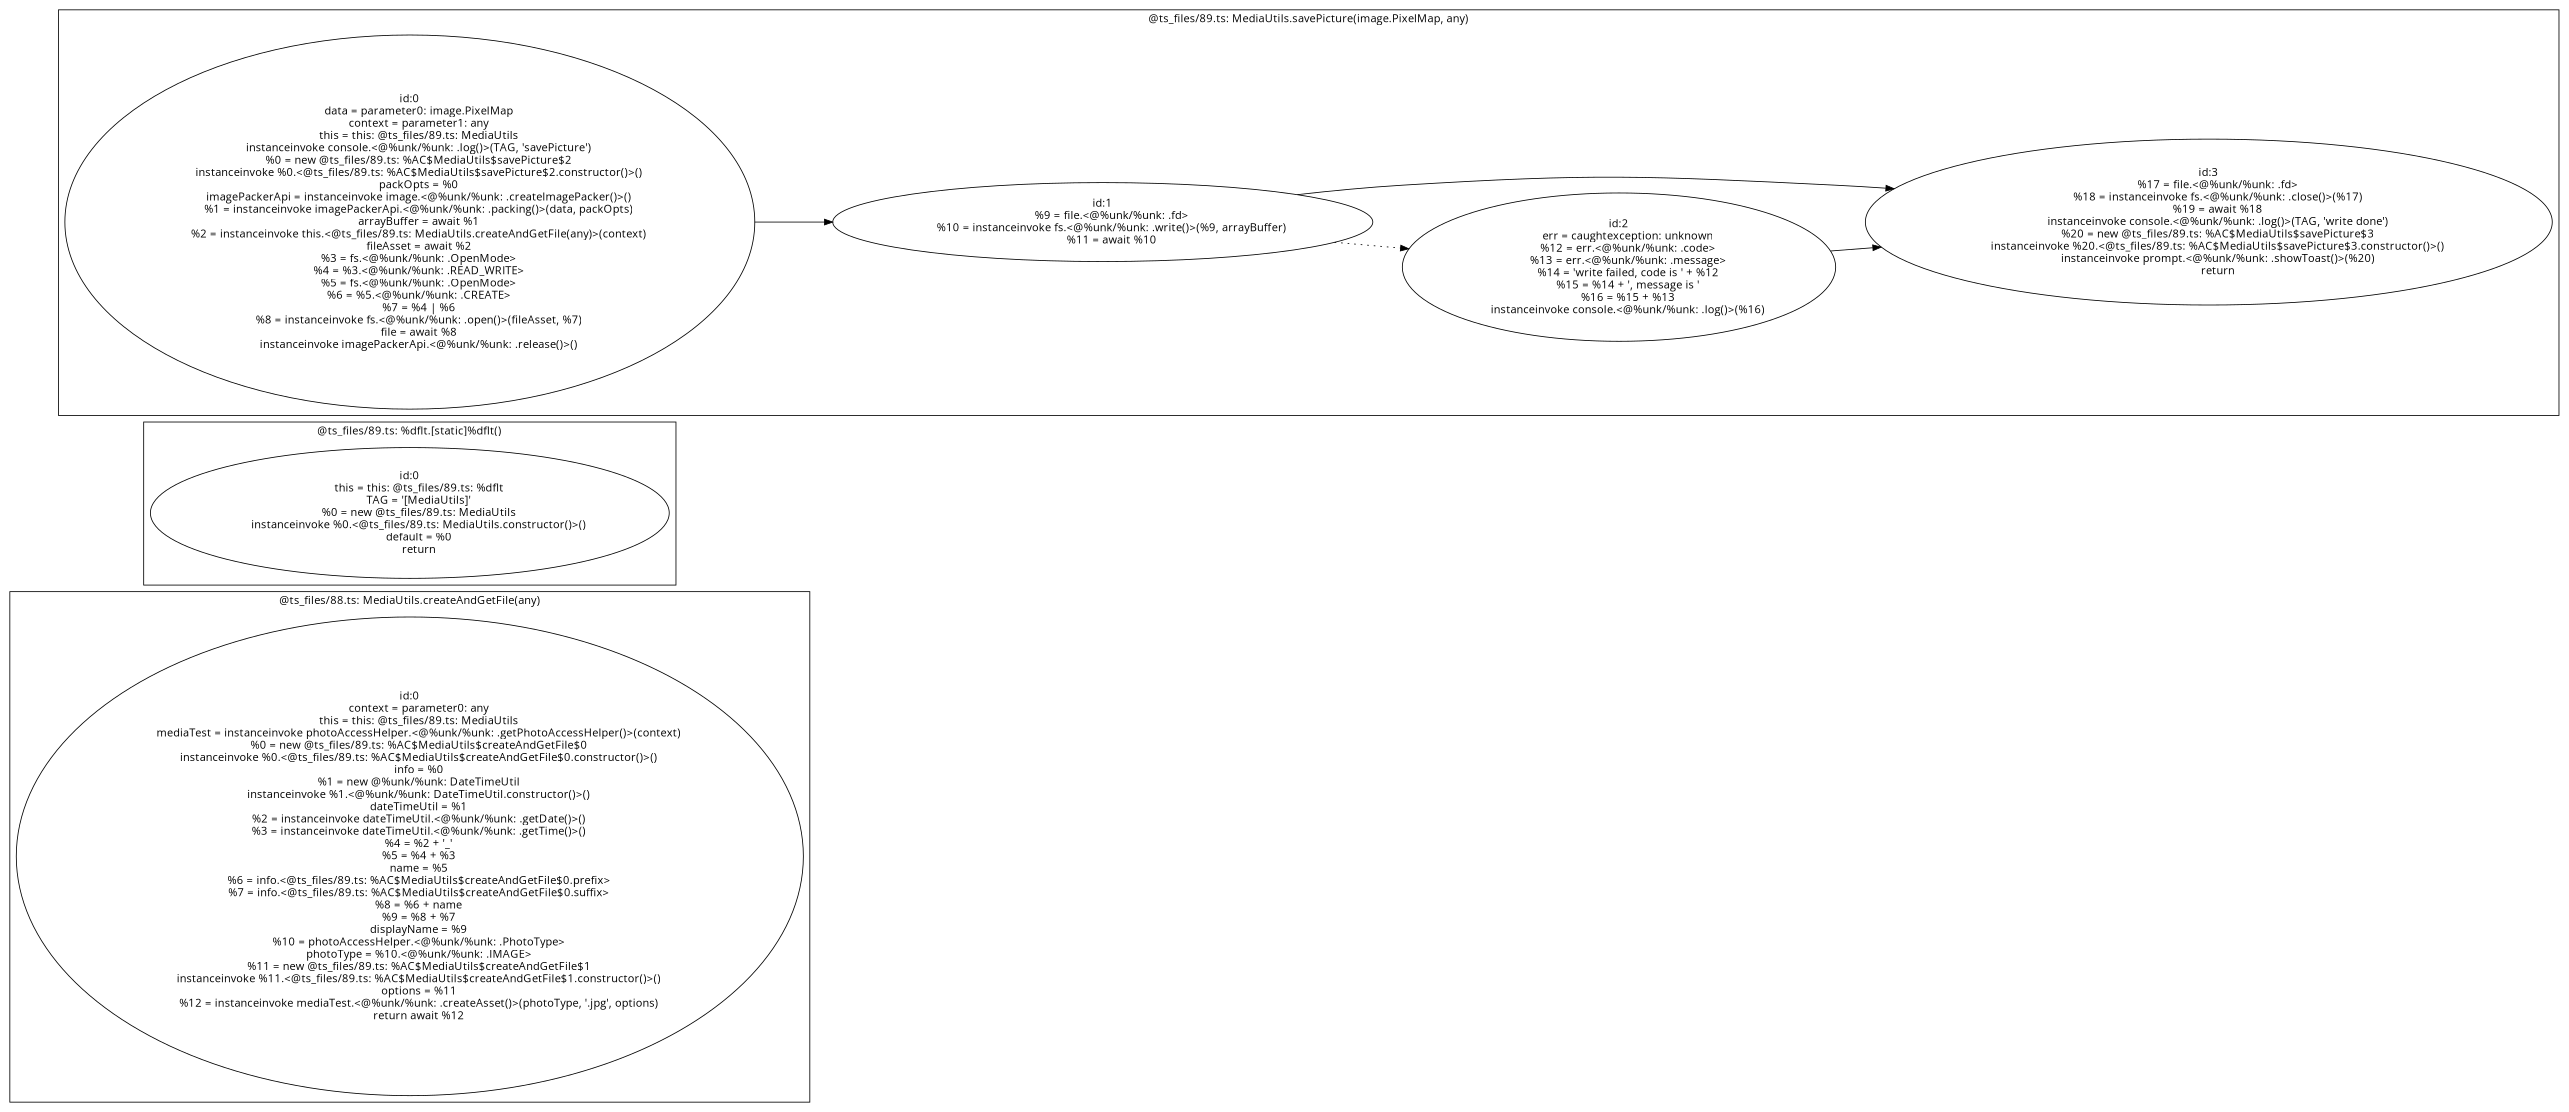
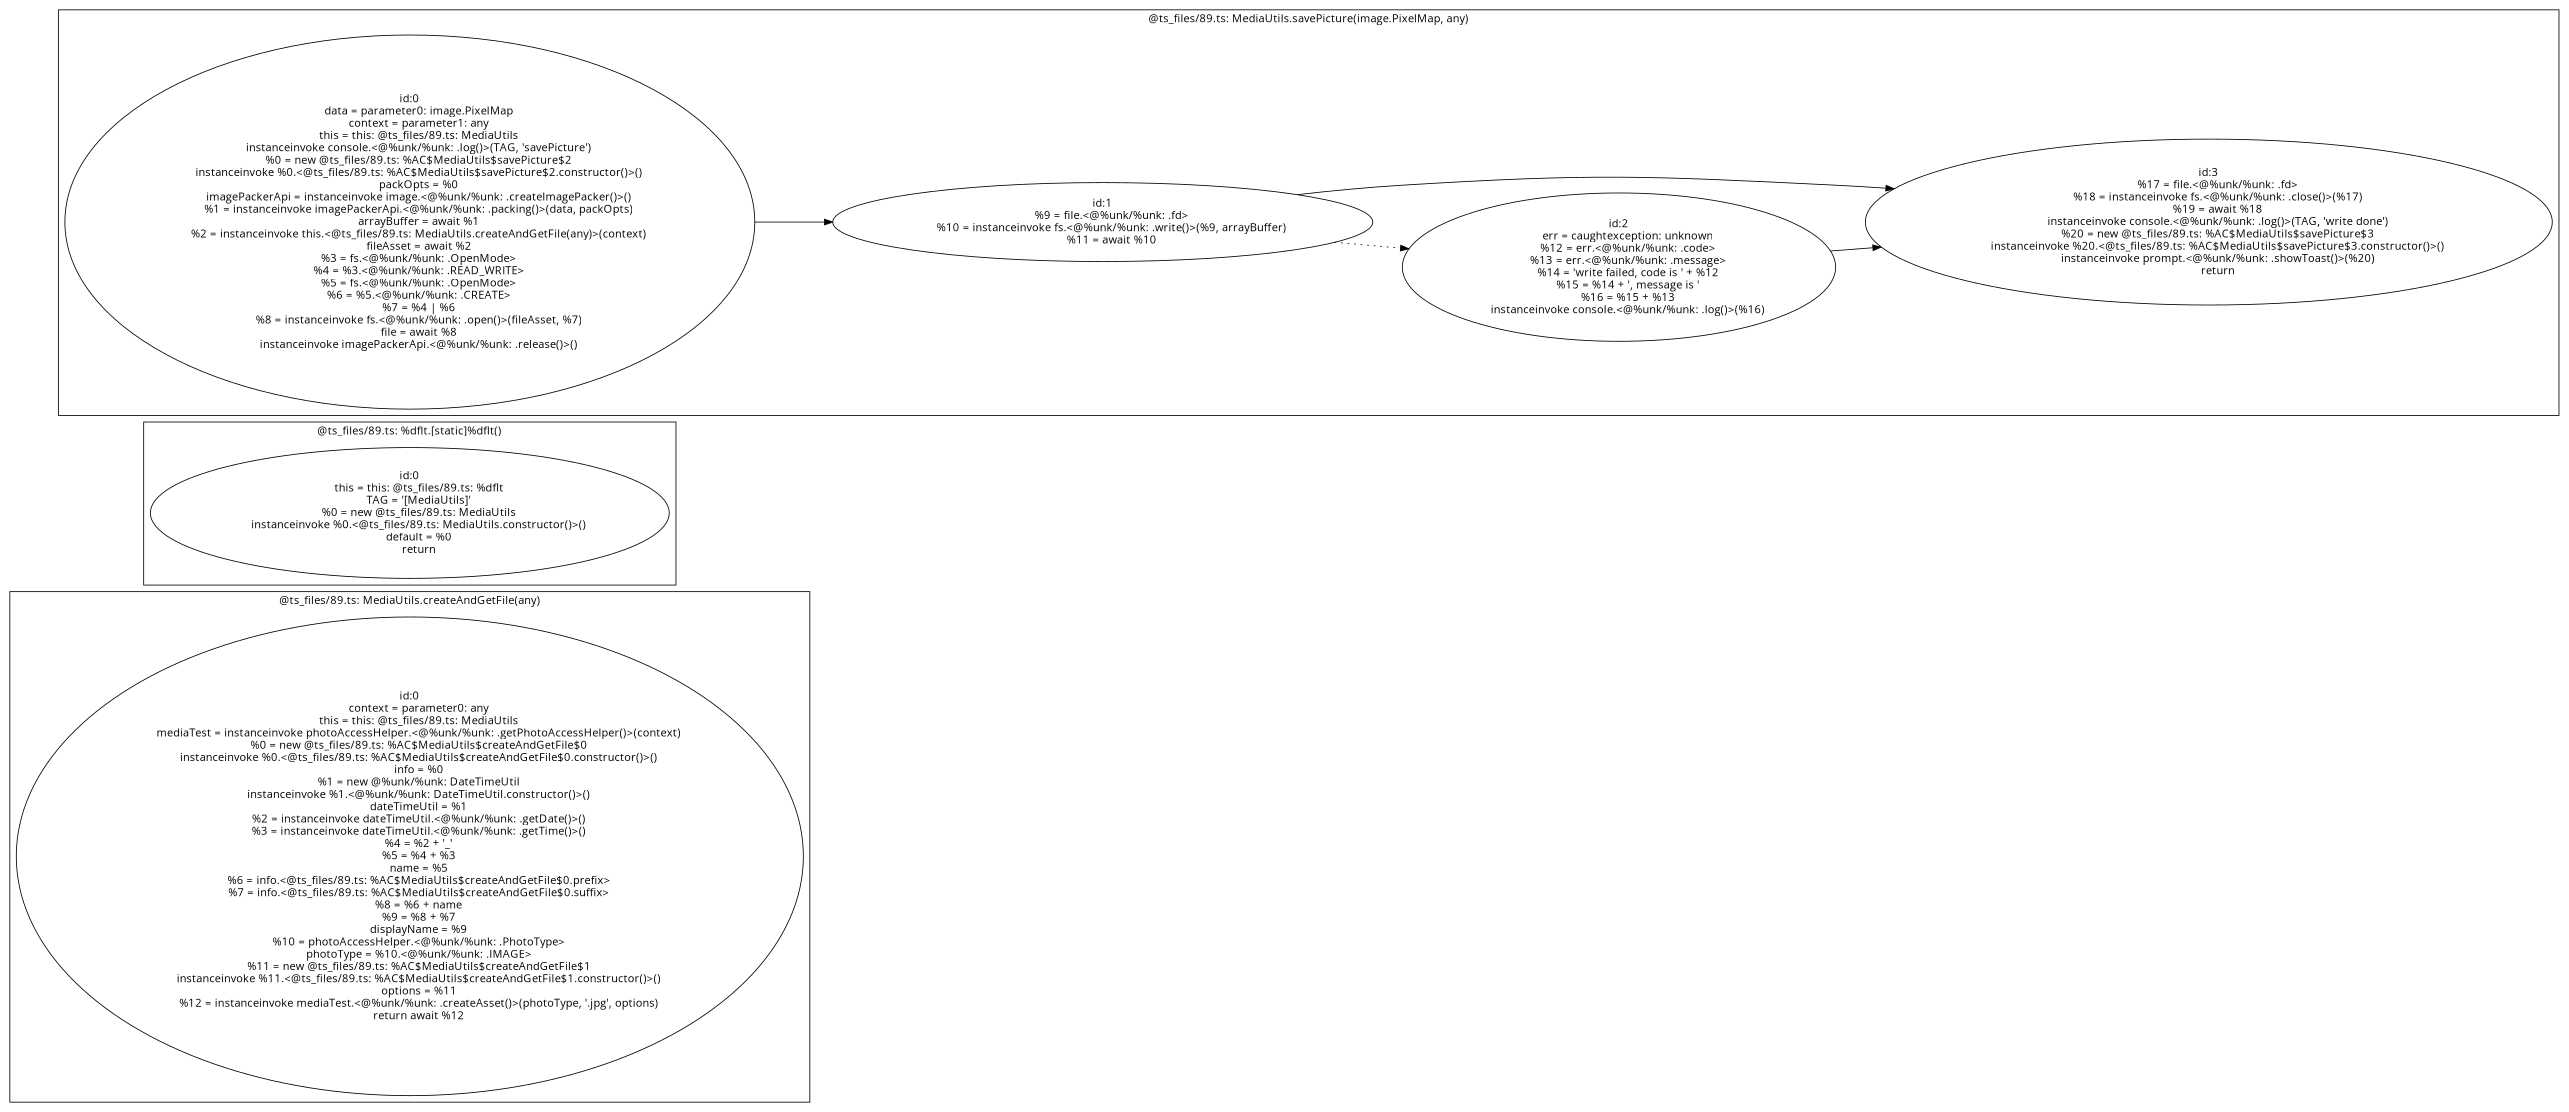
cluster "@ts_files/88.ts: MediaUtils.createAndGetFile(any)": label "@ts_files/88.ts: MediaUtils.createAndGetFile(any)" -> "@ts_files/89.ts: MediaUtils.createAndGetFile(any)"
